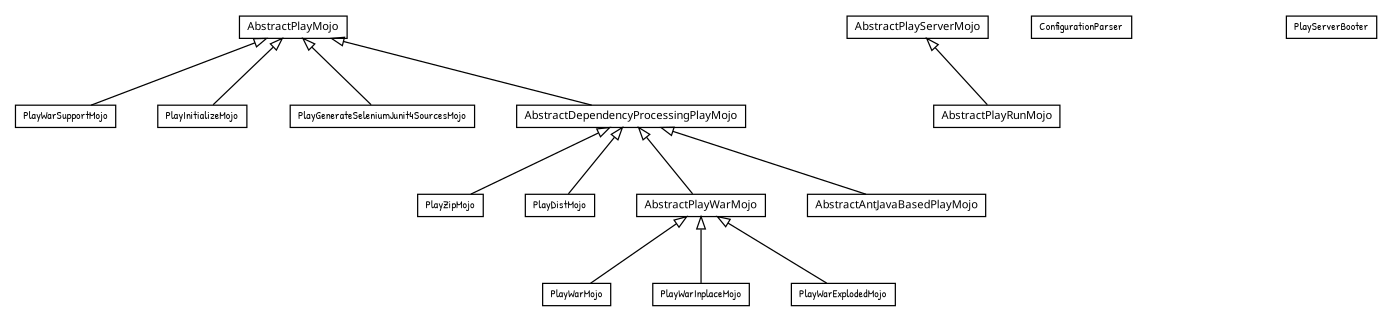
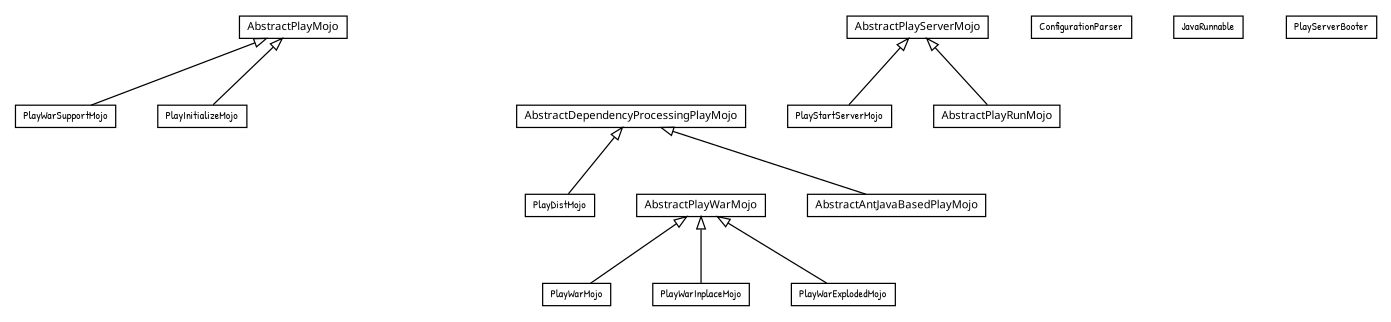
node "JavaRunnable": added
edge "AbstractDependencyProcessingPlayMojo" -> "AbstractPlayMojo": removed
node "PlayGenerateSeleniumJunit4SourcesMojo": removed
node "PlayStartServerMojo": added
edge "AbstractPlayWarMojo" -> "AbstractDependencyProcessingPlayMojo": removed
node "PlayZipMojo": removed
